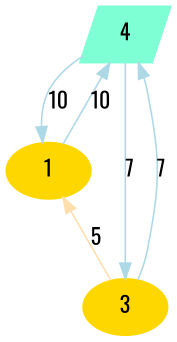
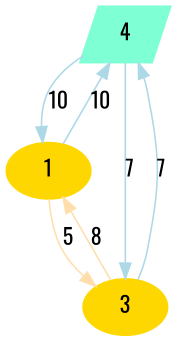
edge "3" -> "1": label "5" -> "8"
edge "1" -> "3": added, label "5"
